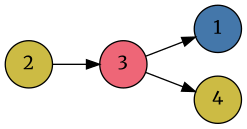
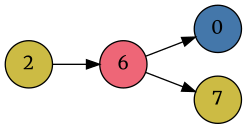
node "1": label "1" -> "0"
node "3": label "3" -> "6"
node "4": label "4" -> "7"
